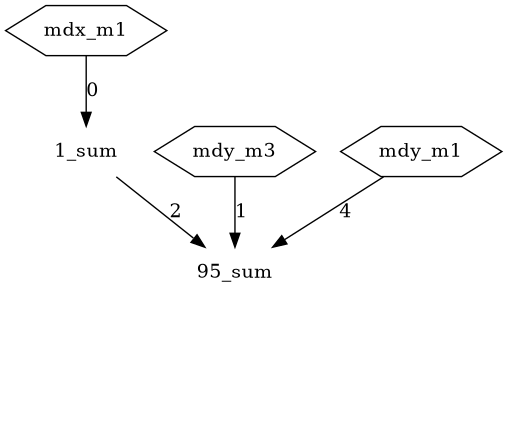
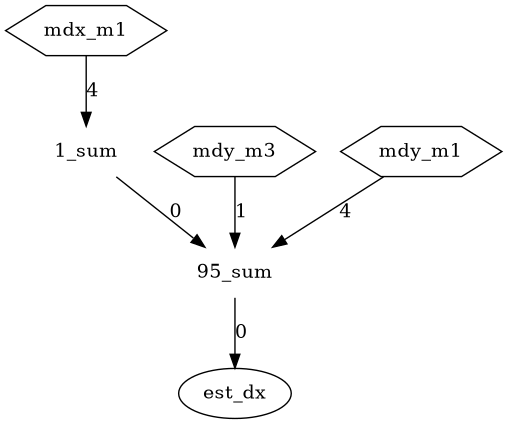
edge "mdx_m1" -> "1_sum": label "0" -> "4"
edge "1_sum" -> "95_sum": label "2" -> "0"
node "est_dx": added
